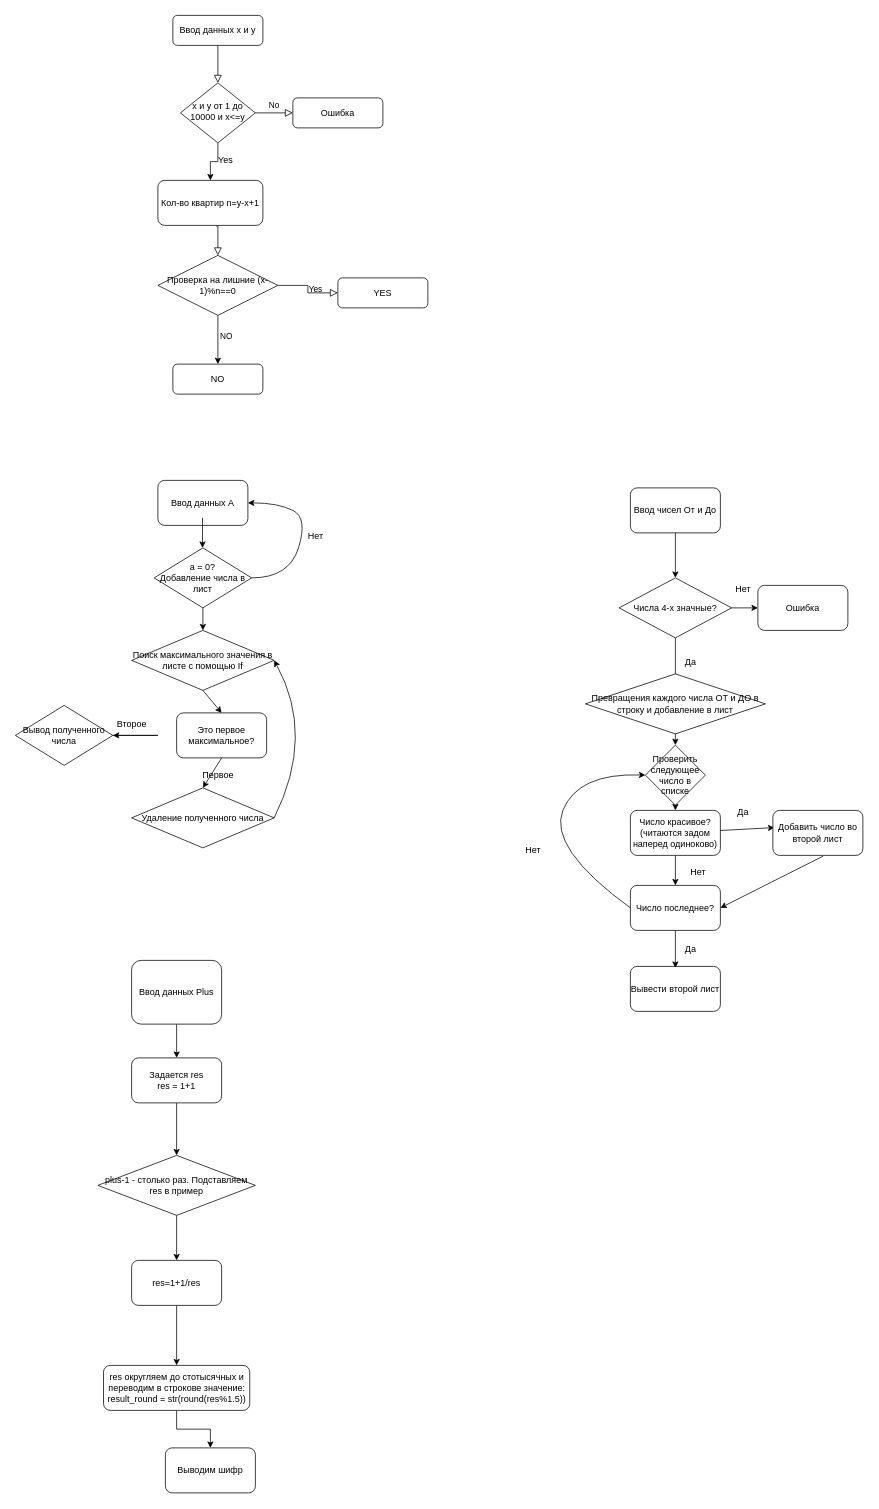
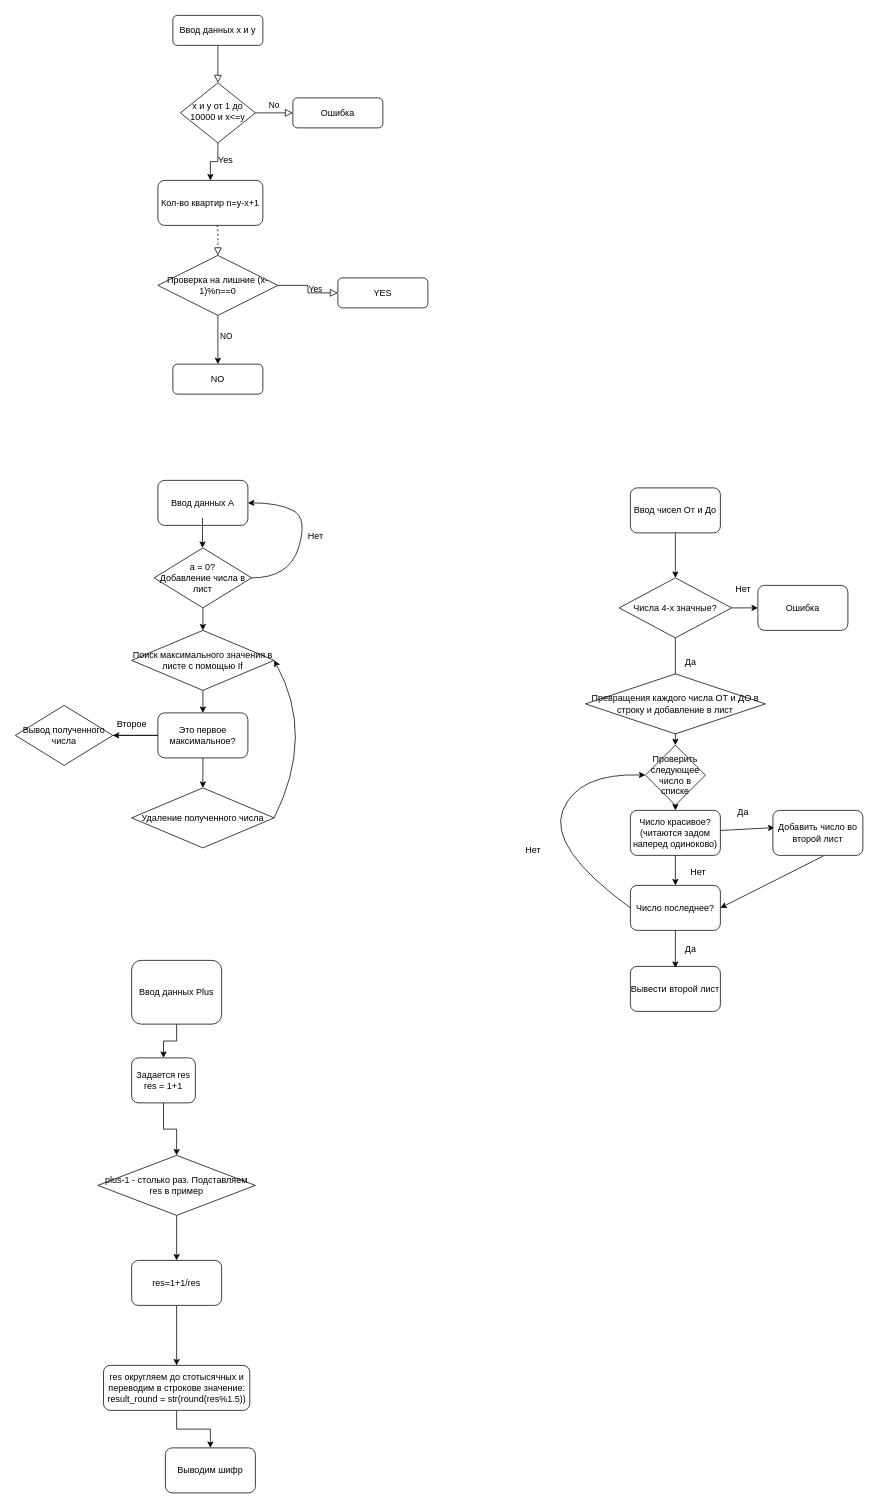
edge "Кол-во квартир n=y-x+1" -> "Проверка на лишние (x-1)%n==0": style solid -> dashed
node "Это первое максимальное?": moved (222, 735) -> (203, 735)
node "Первое": removed
node "Задается res res = 1+1": size 90x45 -> 64x45
